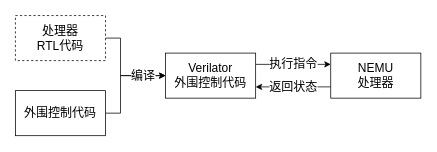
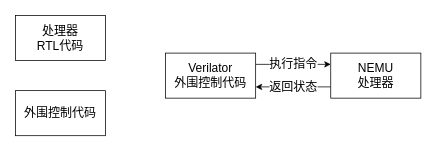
node "处理器 RTL代码": style dashed -> solid
edge "处理器 RTL代码" -> "Verilator 外围控制代码": removed
edge "外围控制代码" -> "Verilator 外围控制代码": removed, label "编译"
